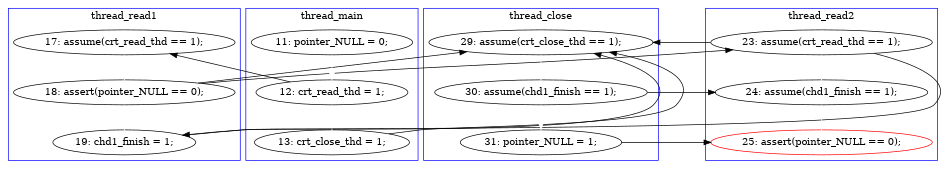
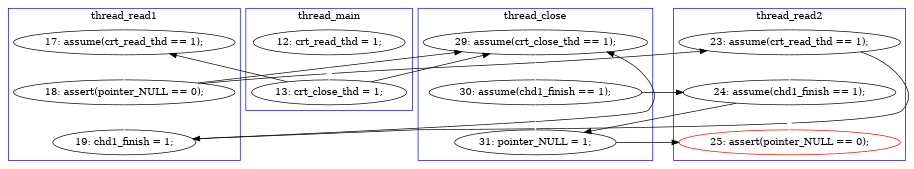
node "11: pointer_NULL = 0;": removed
edge "23: assume(crt_read_thd == 1);" -> "29: assume(crt_close_thd == 1);": removed
edge "12: crt_read_thd = 1;" -> "17: assume(crt_read_thd == 1);": now "13: crt_close_thd = 1;" -> "17: assume(crt_read_thd == 1);"
edge "24: assume(chd1_finish == 1);" -> "31: pointer_NULL = 1;": added
